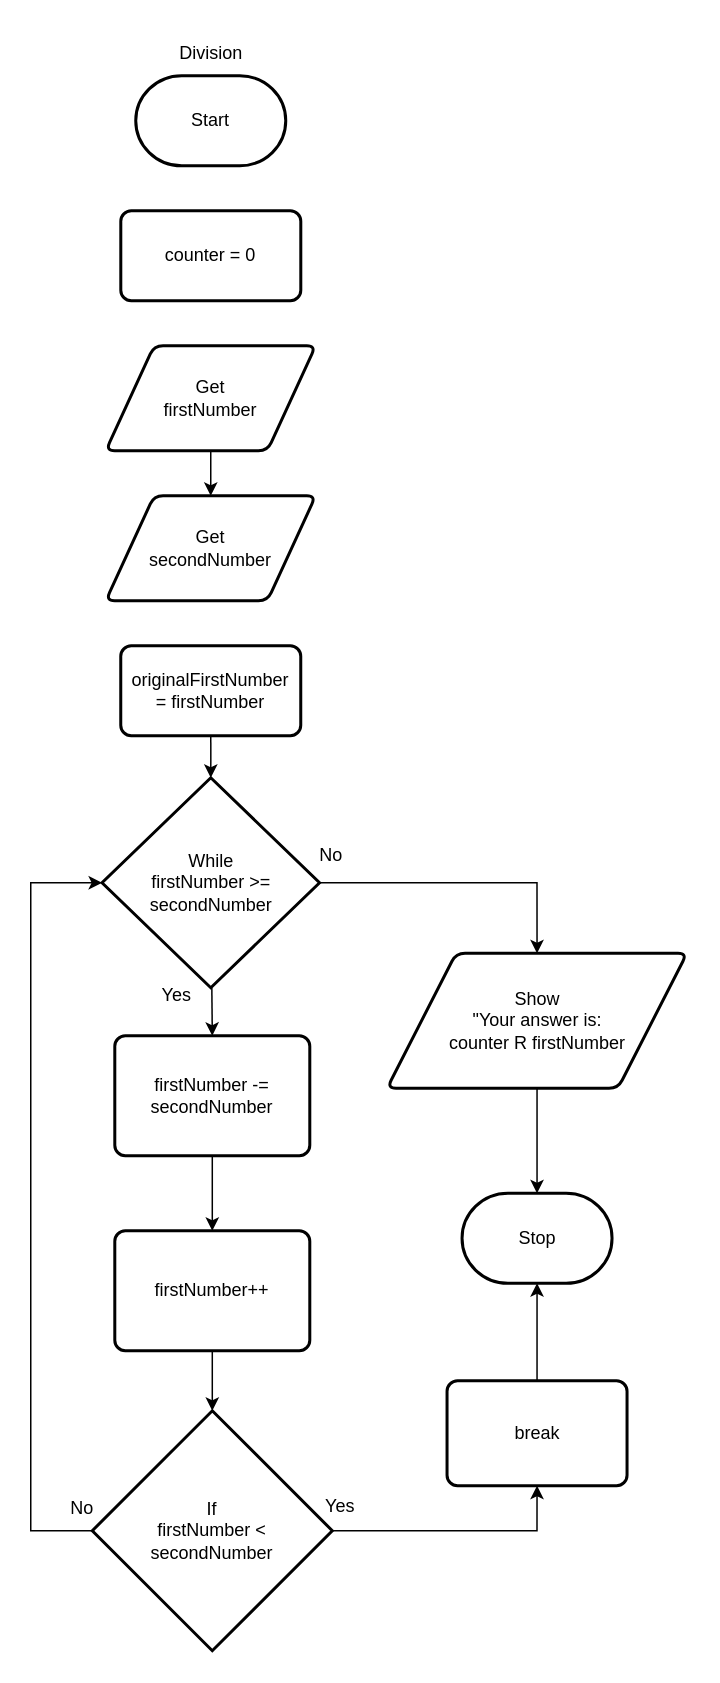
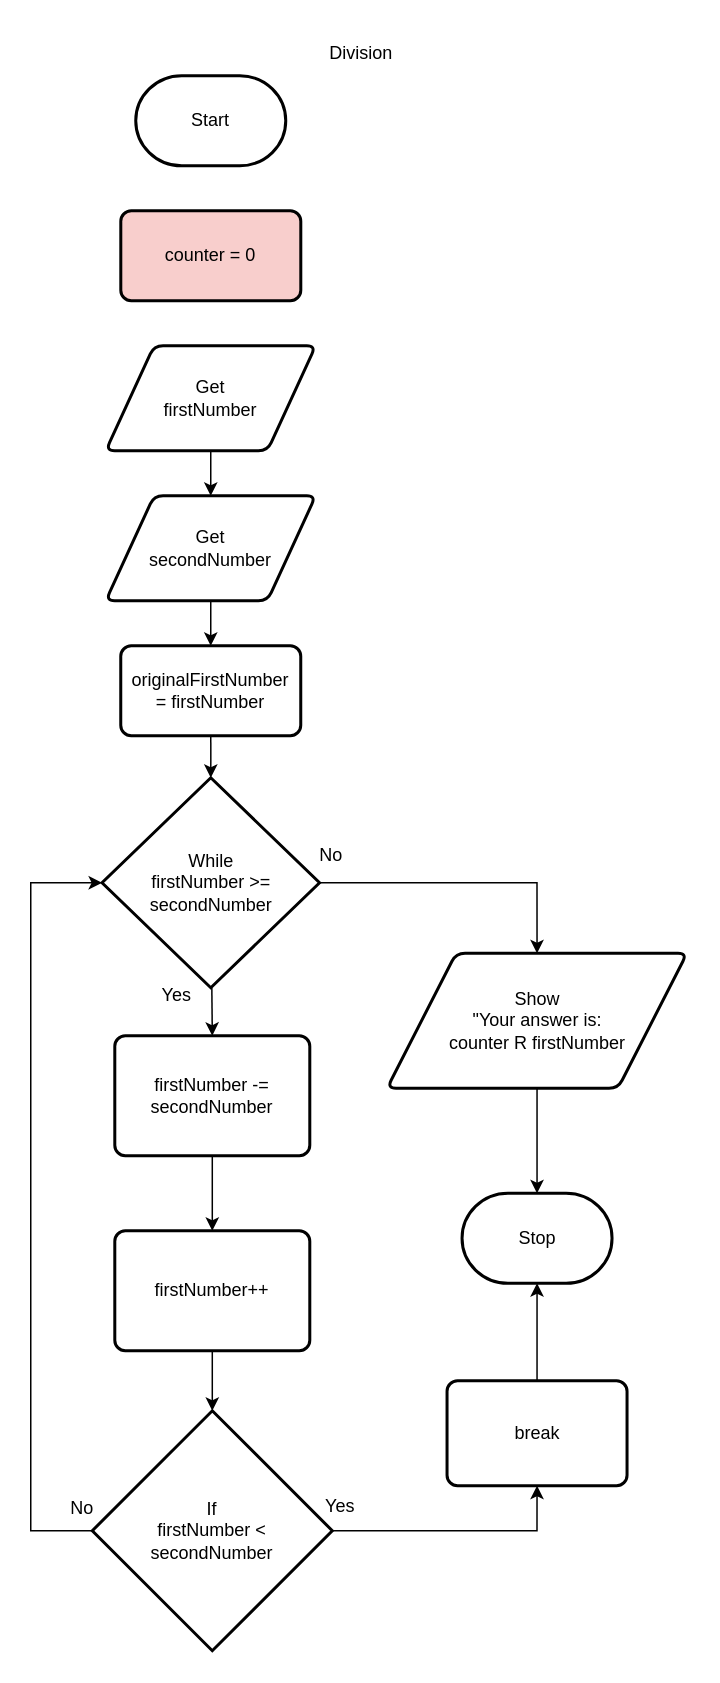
node "Division": moved (211, 53) -> (361, 53)
node "counter = 0": fillcolor #ffffff -> #f8cecc
edge "Get secondNumber" -> "originalFirstNumber = firstNumber": added
